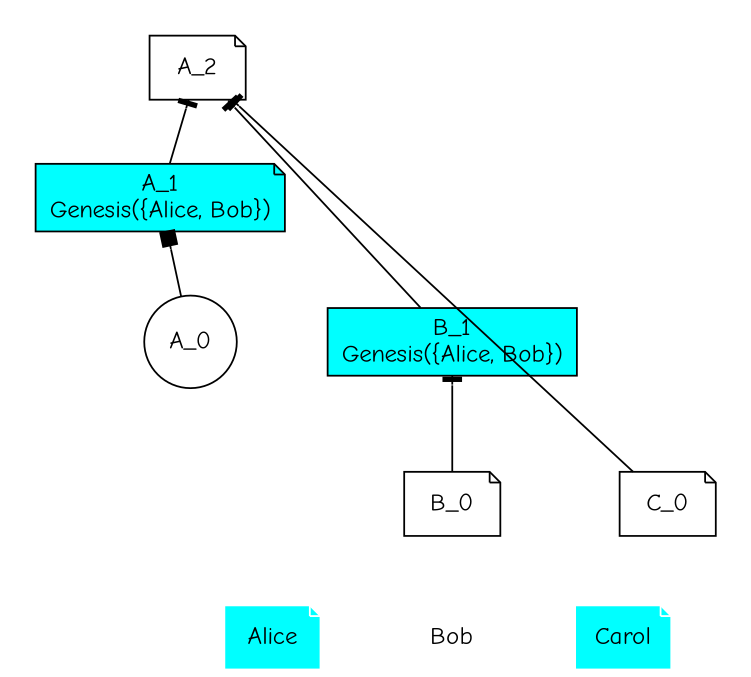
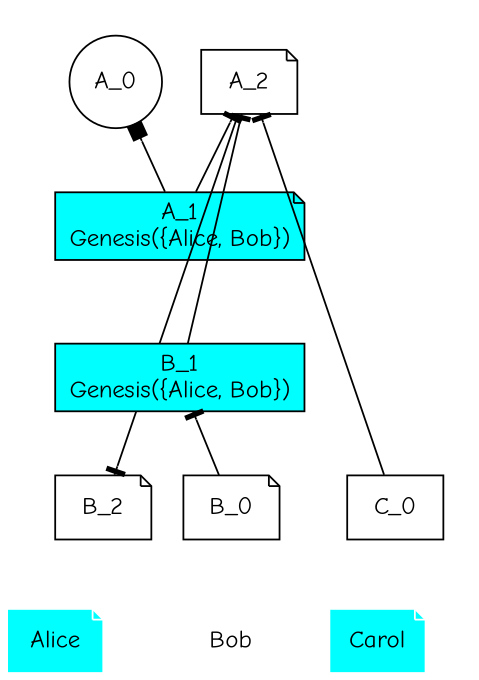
edge "A_0" -> "A_1 Genesis({Alice, Bob})": reversed
node "C_0": shape note -> box
node "B_2": added
